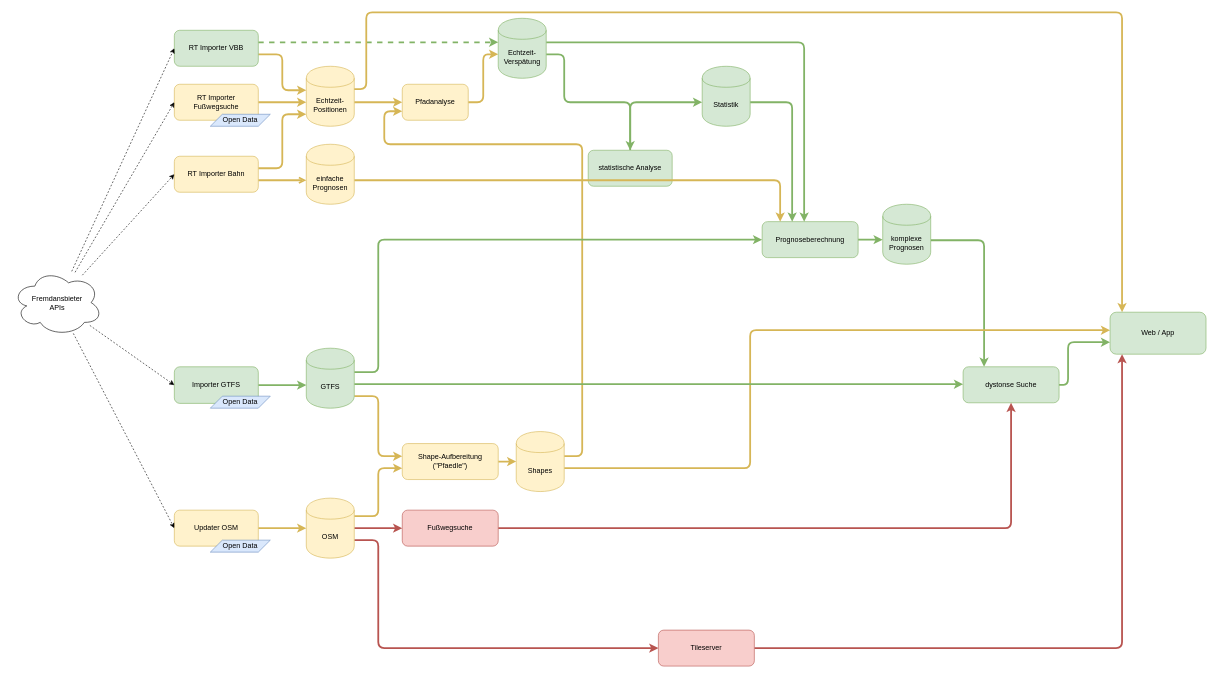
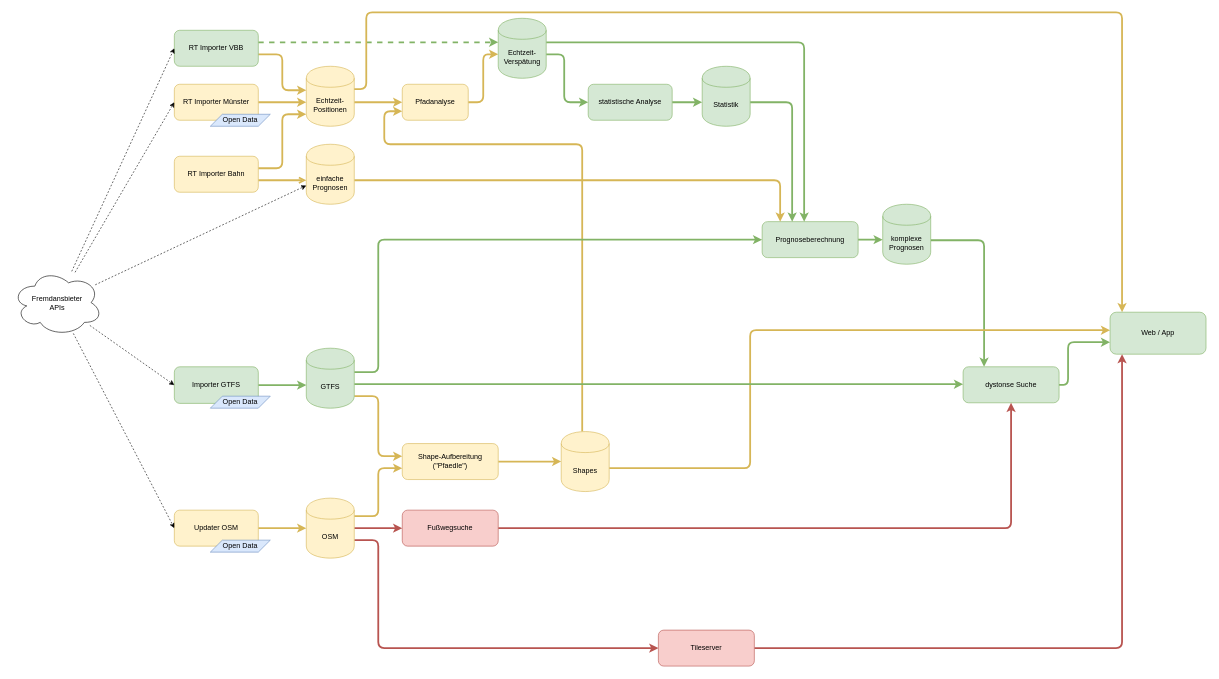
node "RT Importer Fußwegsuche": label "RT Importer Fußwegsuche" -> "RT Importer Münster"
node "statistische Analyse": moved (630, 168) -> (630, 102)
edge "Fremdansbieter APIs" -> "RT Importer Bahn": now "Fremdansbieter APIs" -> "einfache Prognosen"
node "Shapes": moved (540, 462) -> (585, 462)
